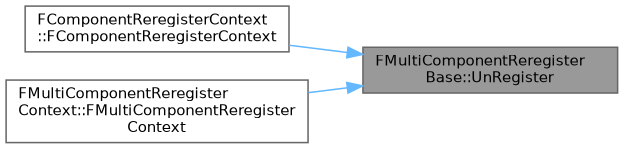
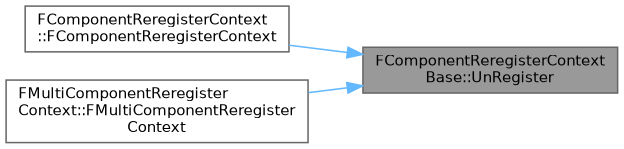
node "FMultiComponentReregister Base::UnRegister": label "FMultiComponentReregister Base::UnRegister" -> "FComponentReregisterContext Base::UnRegister"
